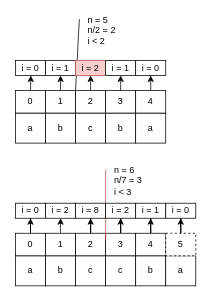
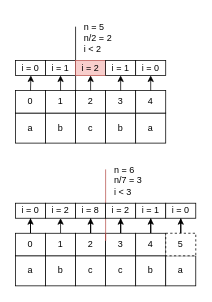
node "n = 5 n/2 = 2 i < 2": moved (102, 30) -> (98, 38)
